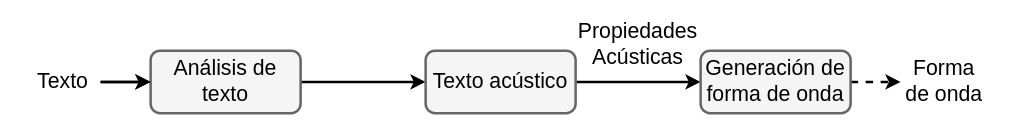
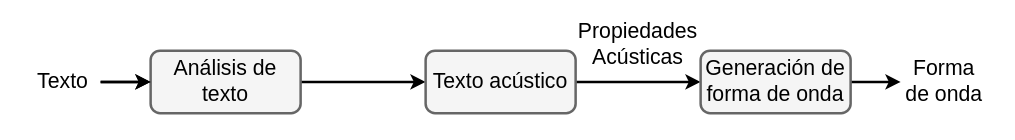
edge "Generación de forma de onda" -> "Forma de onda": style dashed -> solid
